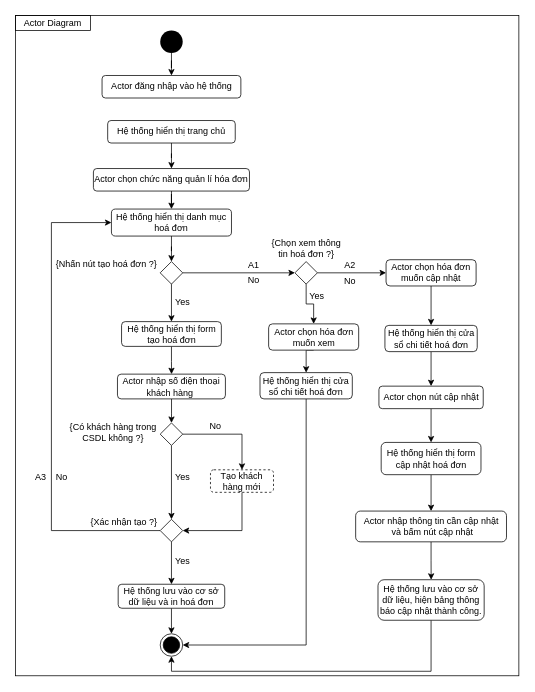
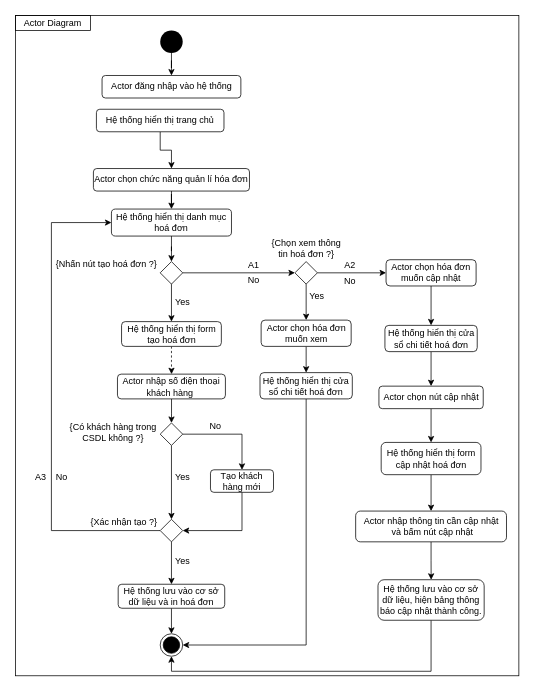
node "Hệ thống hiển thị trang chủ": moved (171, 132) -> (160, 120)
node "Actor chọn hóa đơn muốn xem": moved (314, 337) -> (306, 333)
edge "Hệ thống hiển thị form tạo hoá đơn" -> "Actor nhập số điện thoại khách hàng": style solid -> dashed
node "Tạo khách hàng mới": style dashed -> solid
